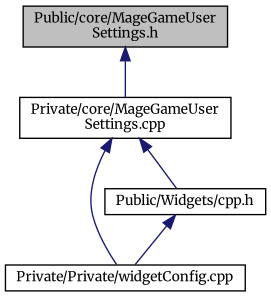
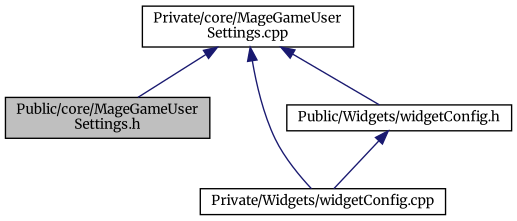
edge "Private/core/MageGameUser Settings.cpp" -> "Public/core/MageGameUser Settings.h": reversed
node "Public/Widgets/cpp.h": label "Public/Widgets/cpp.h" -> "Public/Widgets/widgetConfig.h"
node "Private/Private/widgetConfig.cpp": label "Private/Private/widgetConfig.cpp" -> "Private/Widgets/widgetConfig.cpp"
